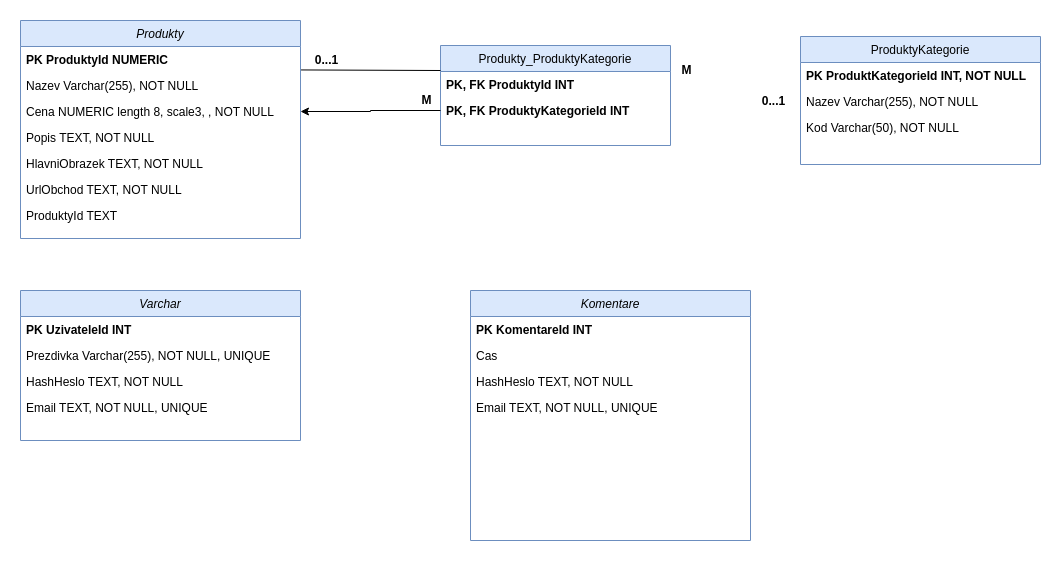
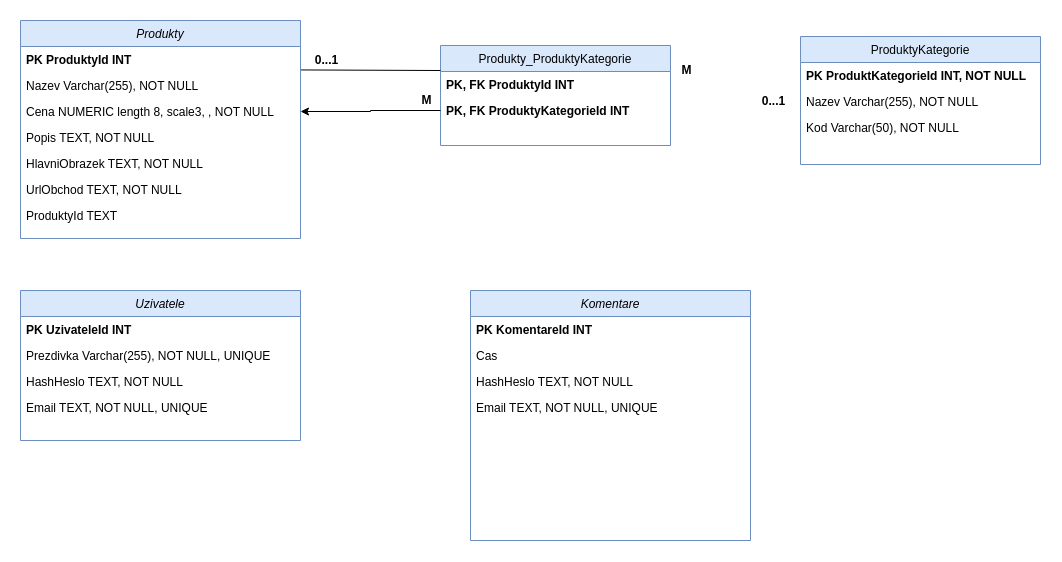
node "PK ProduktyId NUMERIC": label "PK ProduktyId NUMERIC" -> "PK ProduktyId INT"
node "Varchar": label "Varchar" -> "Uzivatele"
